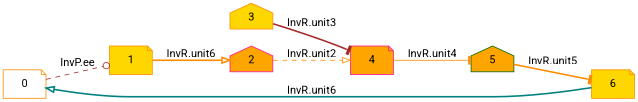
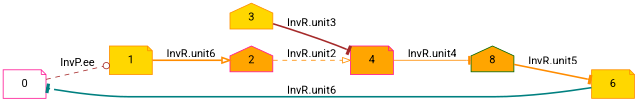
node "5": label "5" -> "8"
node "0": color darkorange -> deeppink
edge "6" -> "0": arrowhead onormal -> tee
